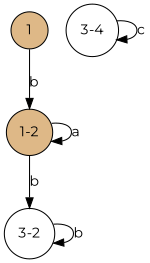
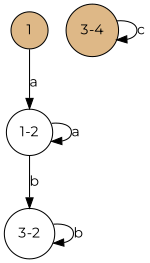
node "3-4": fillcolor white -> burlywood
edge "1" -> "1-2": label "b" -> "a"
node "1-2": fillcolor burlywood -> white
